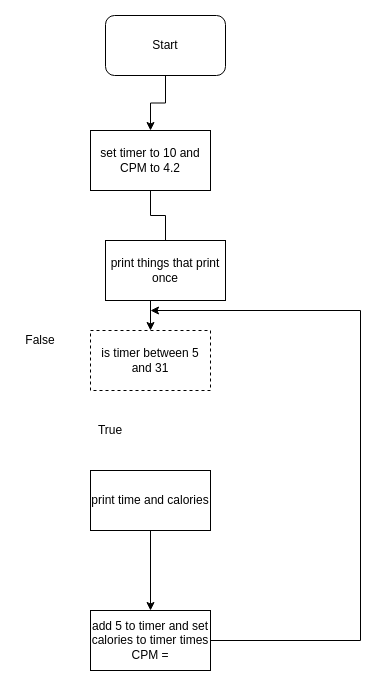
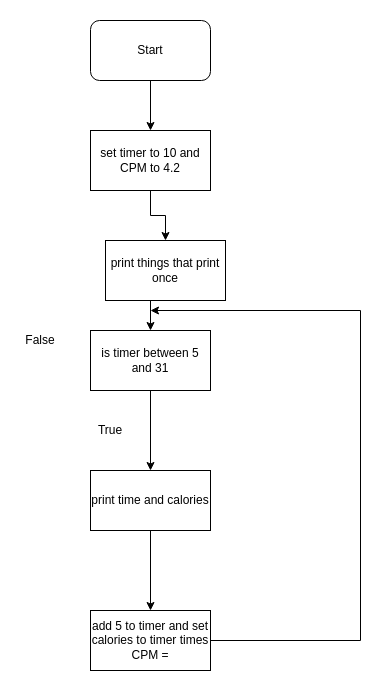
node "Start": moved (166, 46) -> (151, 51)
edge "set timer to 10 and CPM to 4.2" -- "print things that print once": arrowhead none -> classic
node "is timer between 5 and 31": style dashed -> solid
edge "is timer between 5 and 31" -> "print time and calories": added
